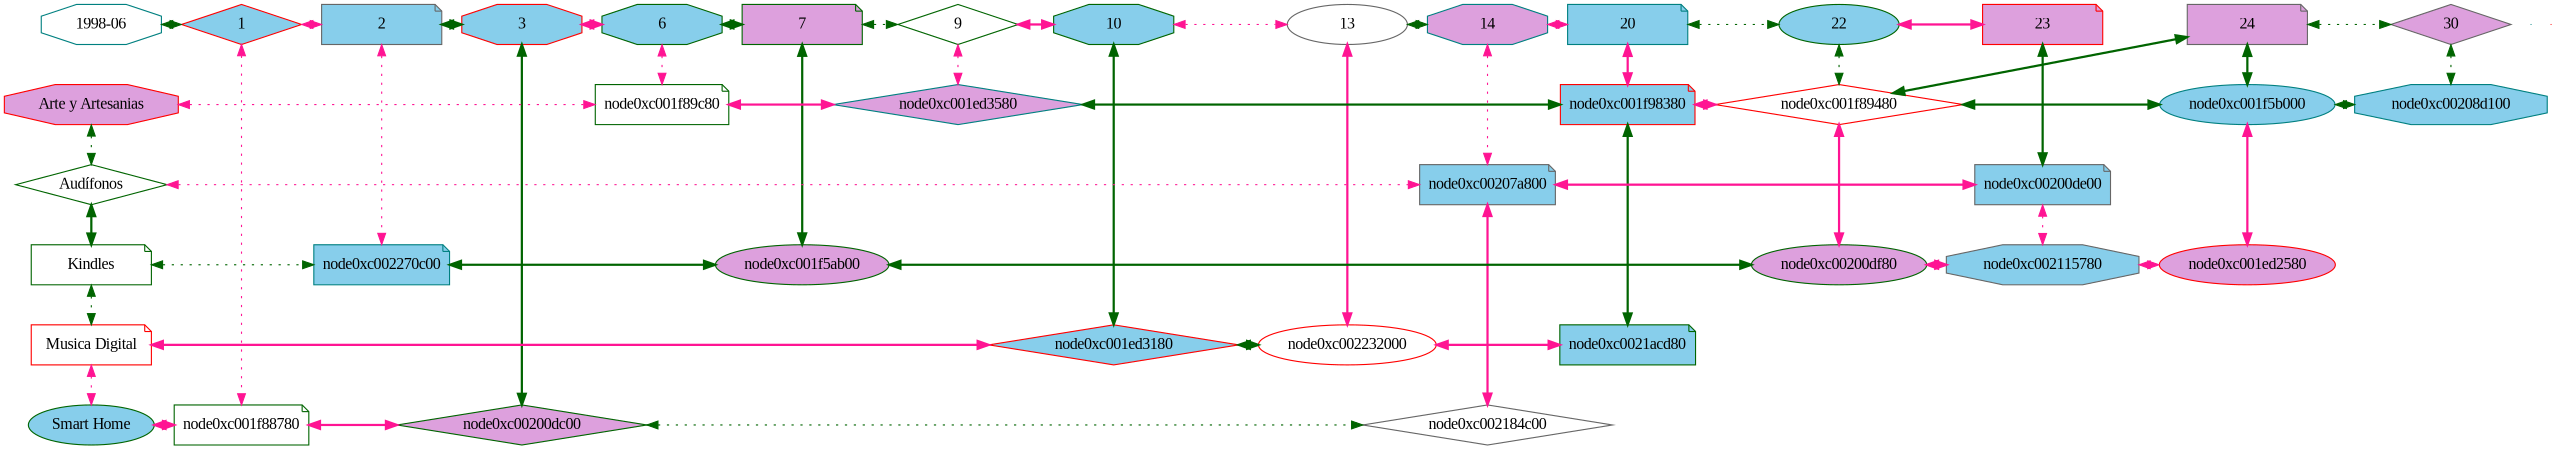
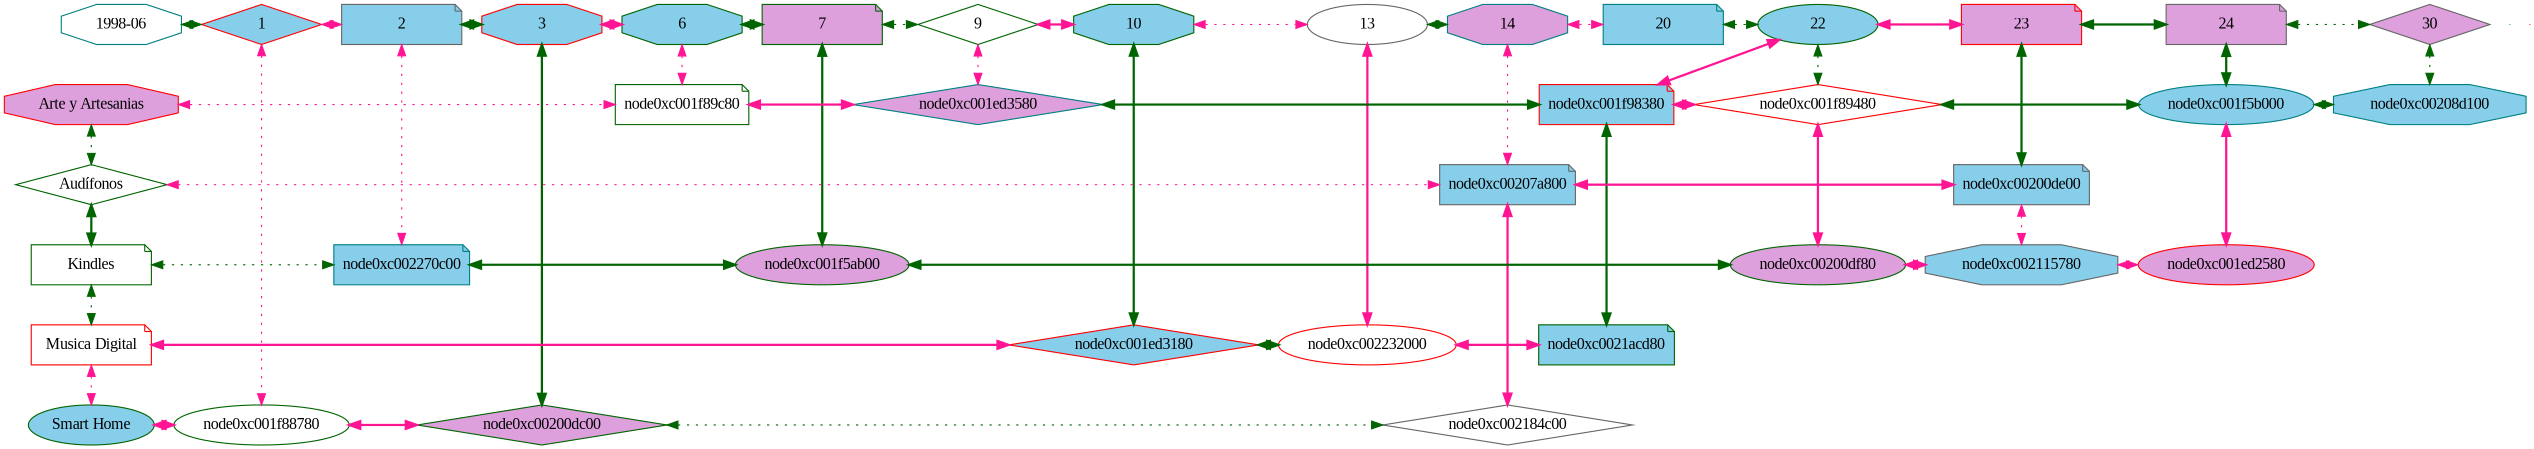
edge "20" -- "node0xc001f98380": now "22" -- "node0xc001f98380"
edge "24" -- "node0xc001f89480": now "24" -- "23"
node "node0xc001f88780": shape note -> ellipse
